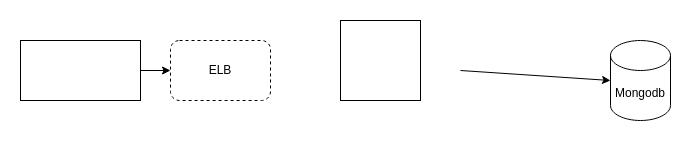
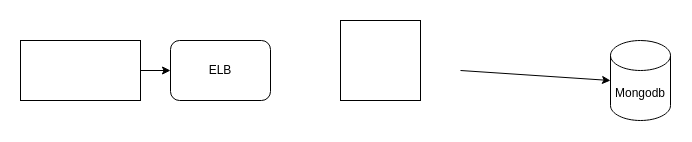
node "ELB": style dashed -> solid
